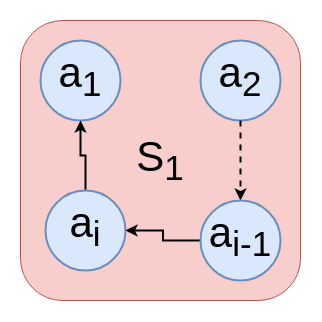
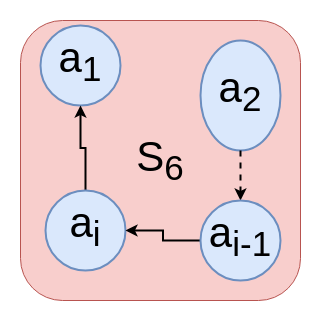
node "a1": moved (81, 81) -> (81, 66)
node "a2": size 80x80 -> 80x110
node "S1": label "S1" -> "S6"
